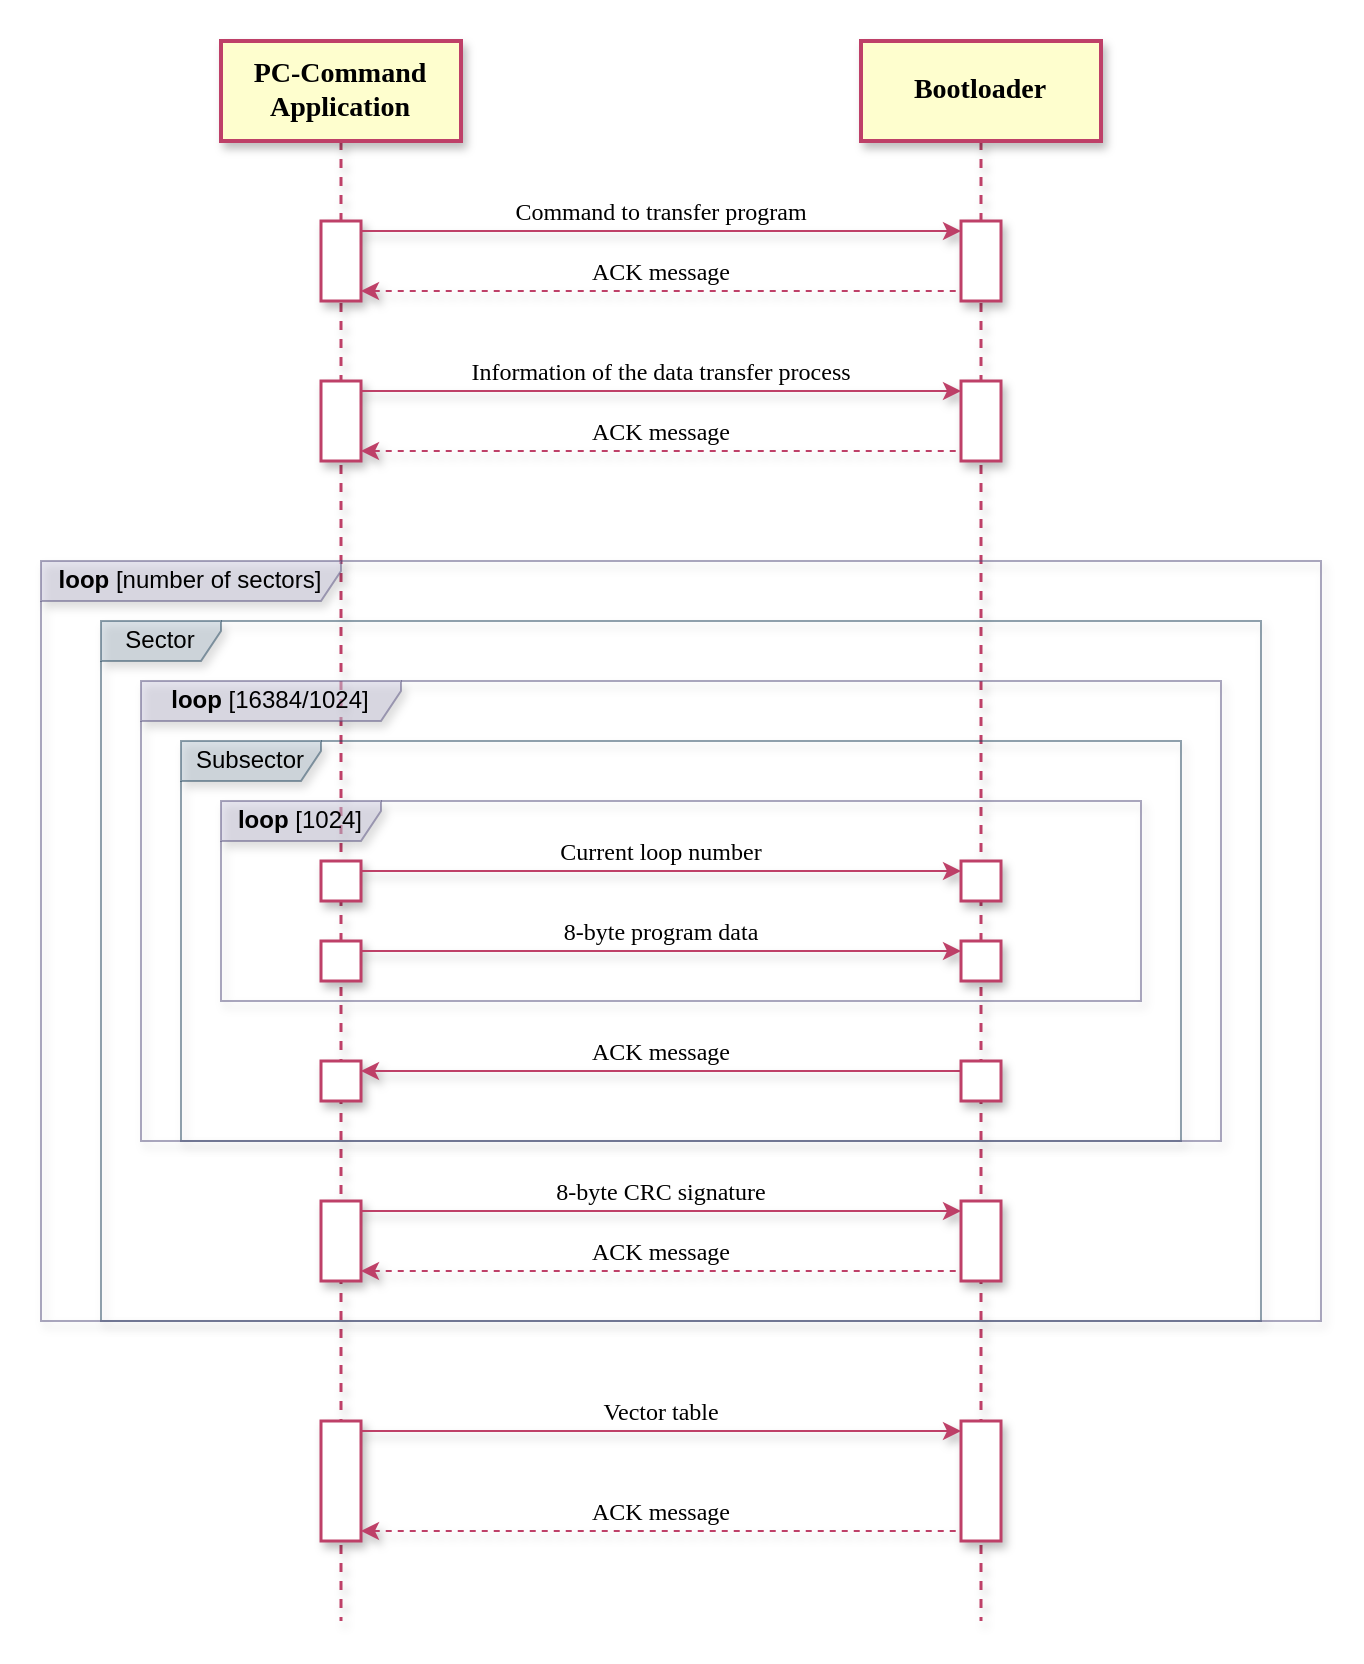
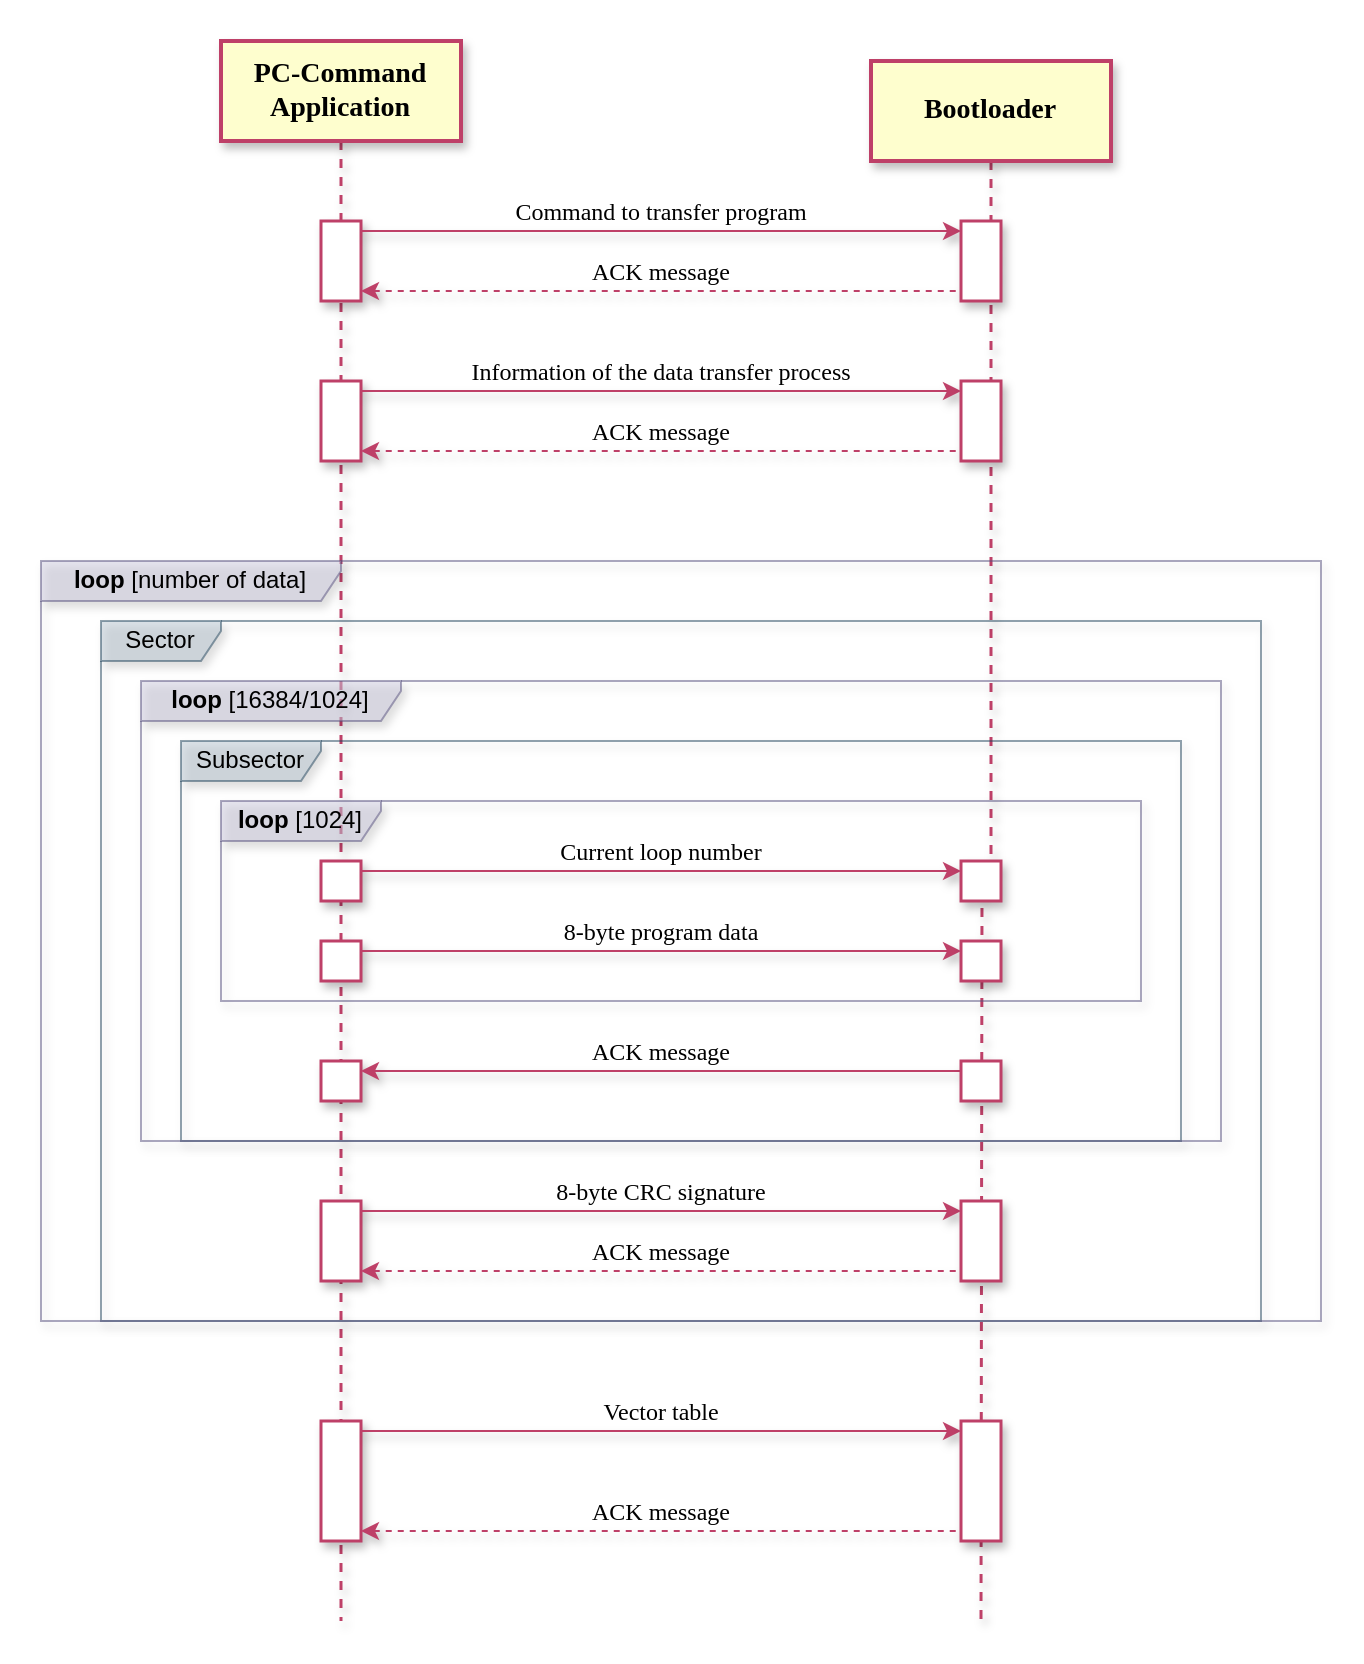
node "Bootloader": moved (981, 91) -> (991, 111)
node "loop [number of sectors]": label "loop [number of sectors]" -> "loop [number of data]"
